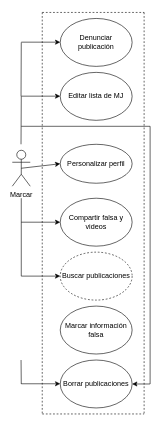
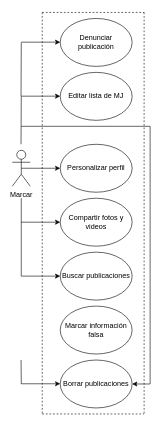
node "Personalizar perfil": size 72x39 -> 72x48
node "Compartir falsa y videos": label "Compartir falsa y videos" -> "Compartir fotos y videos"
node "Buscar publicaciones": style dashed -> solid
